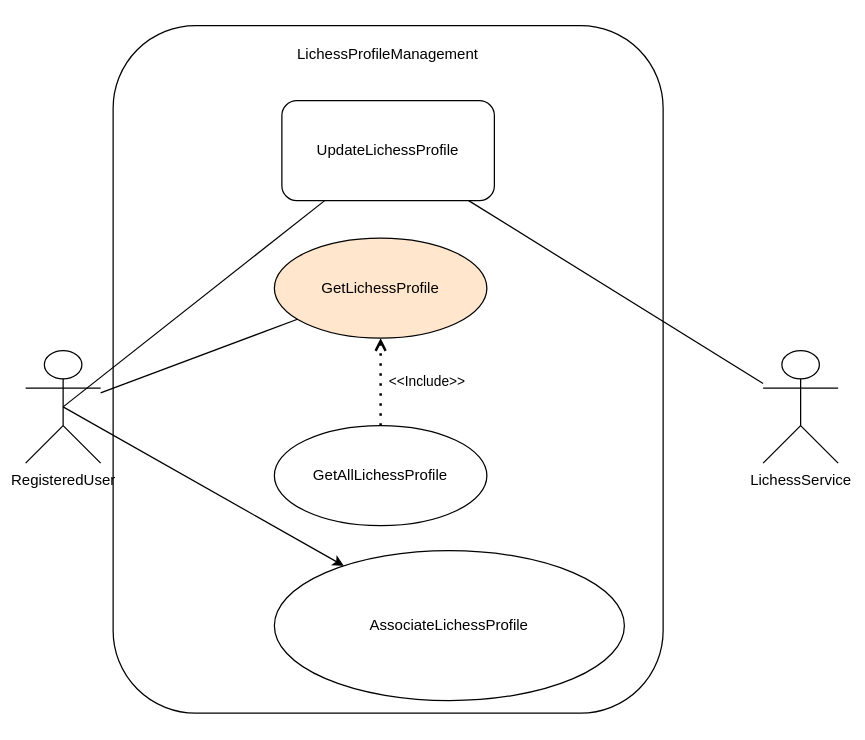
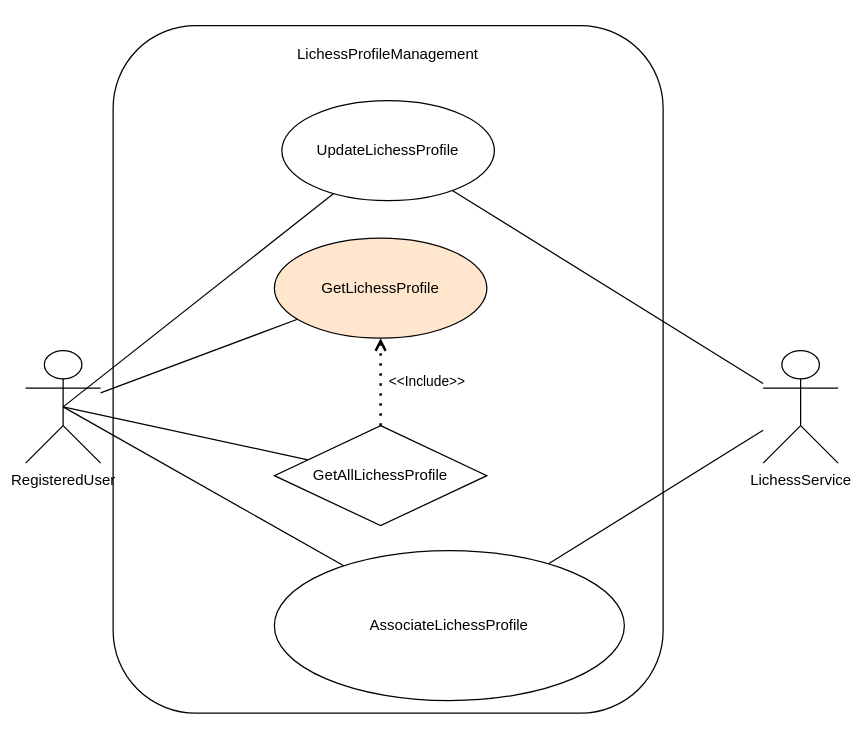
node "UpdateLichessProfile": shape rounded rectangle -> ellipse
edge "RegisteredUser" -- "GetAllLichessProfile": added
node "GetAllLichessProfile": shape ellipse -> diamond
edge "LichessService" -- "AssociateLichessProfile": added
edge "RegisteredUser" -> "AssociateLichessProfile": arrowhead classic -> none
